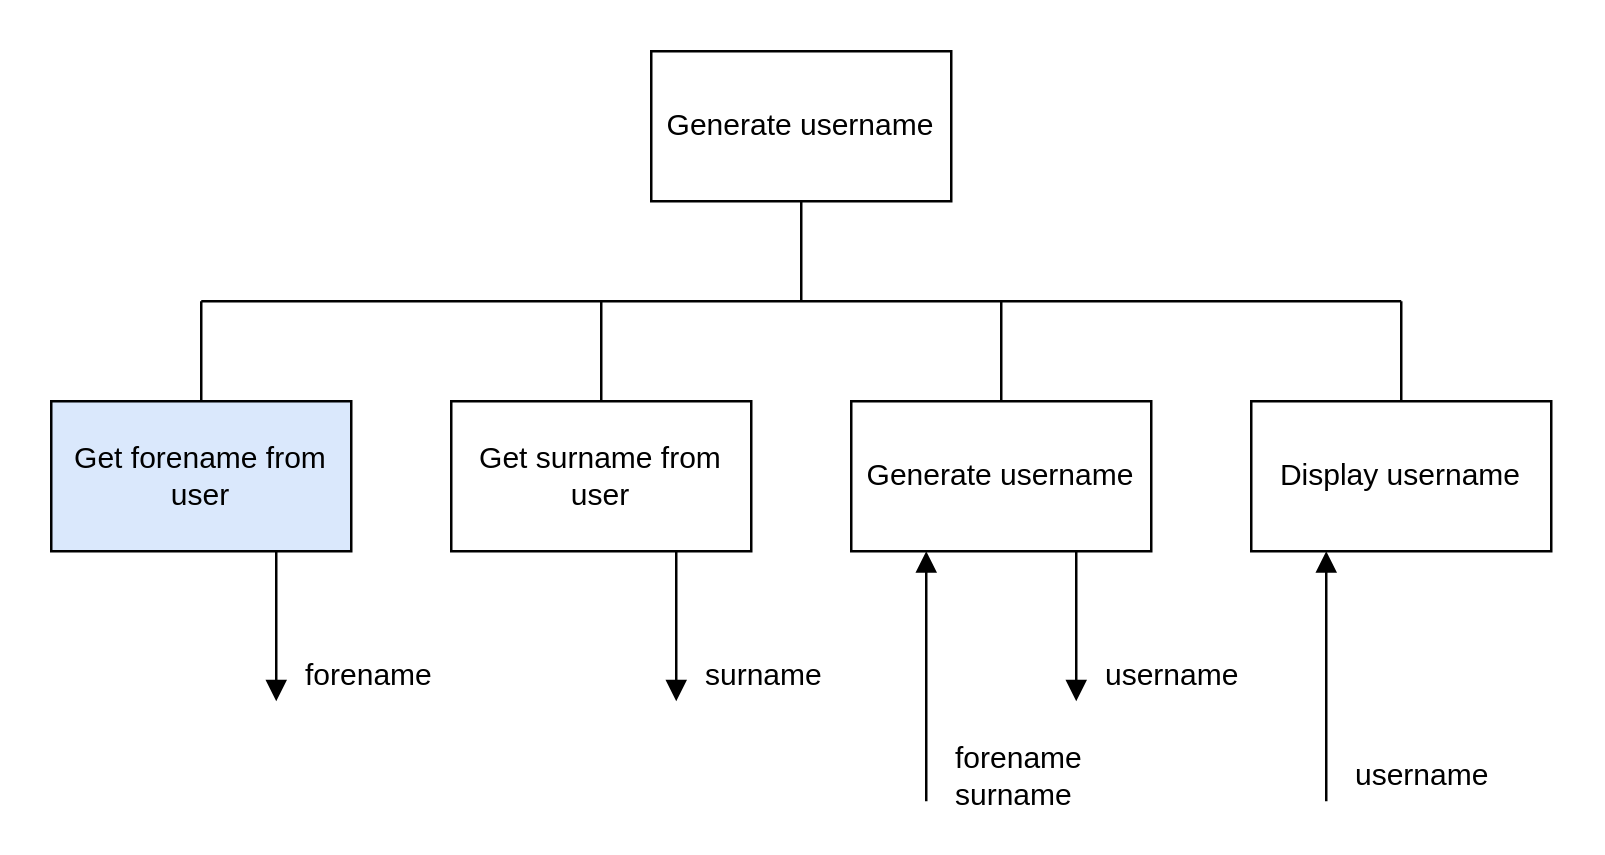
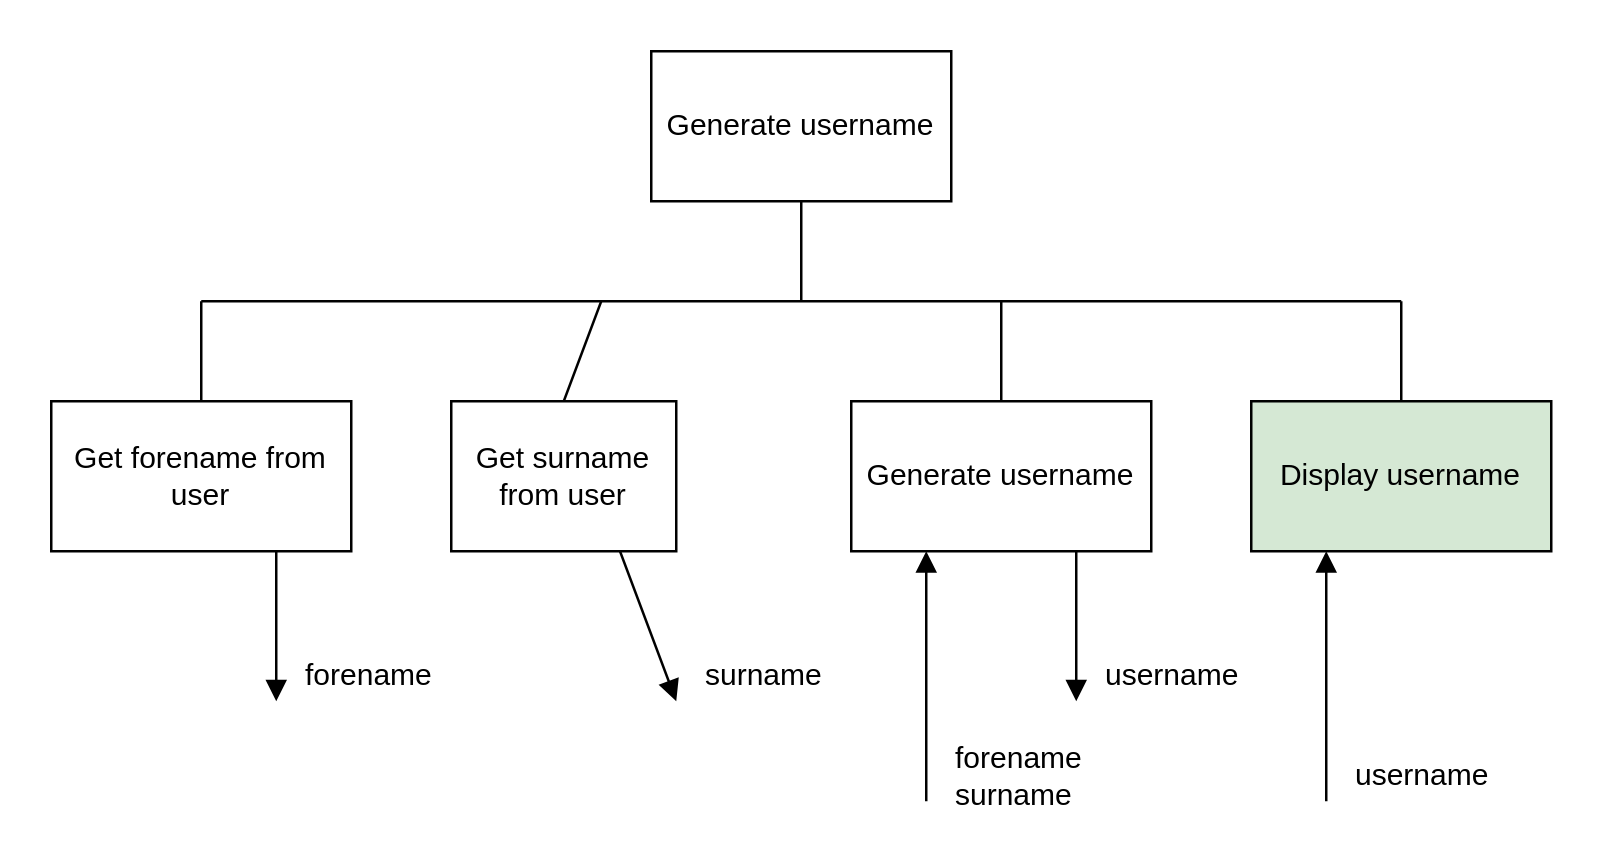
node "Get forename from user": fillcolor #dae8fc -> #ffffff
node "Get surname from user": size 300x150 -> 225x150
node "Display username": fillcolor #ffffff -> #d5e8d4
